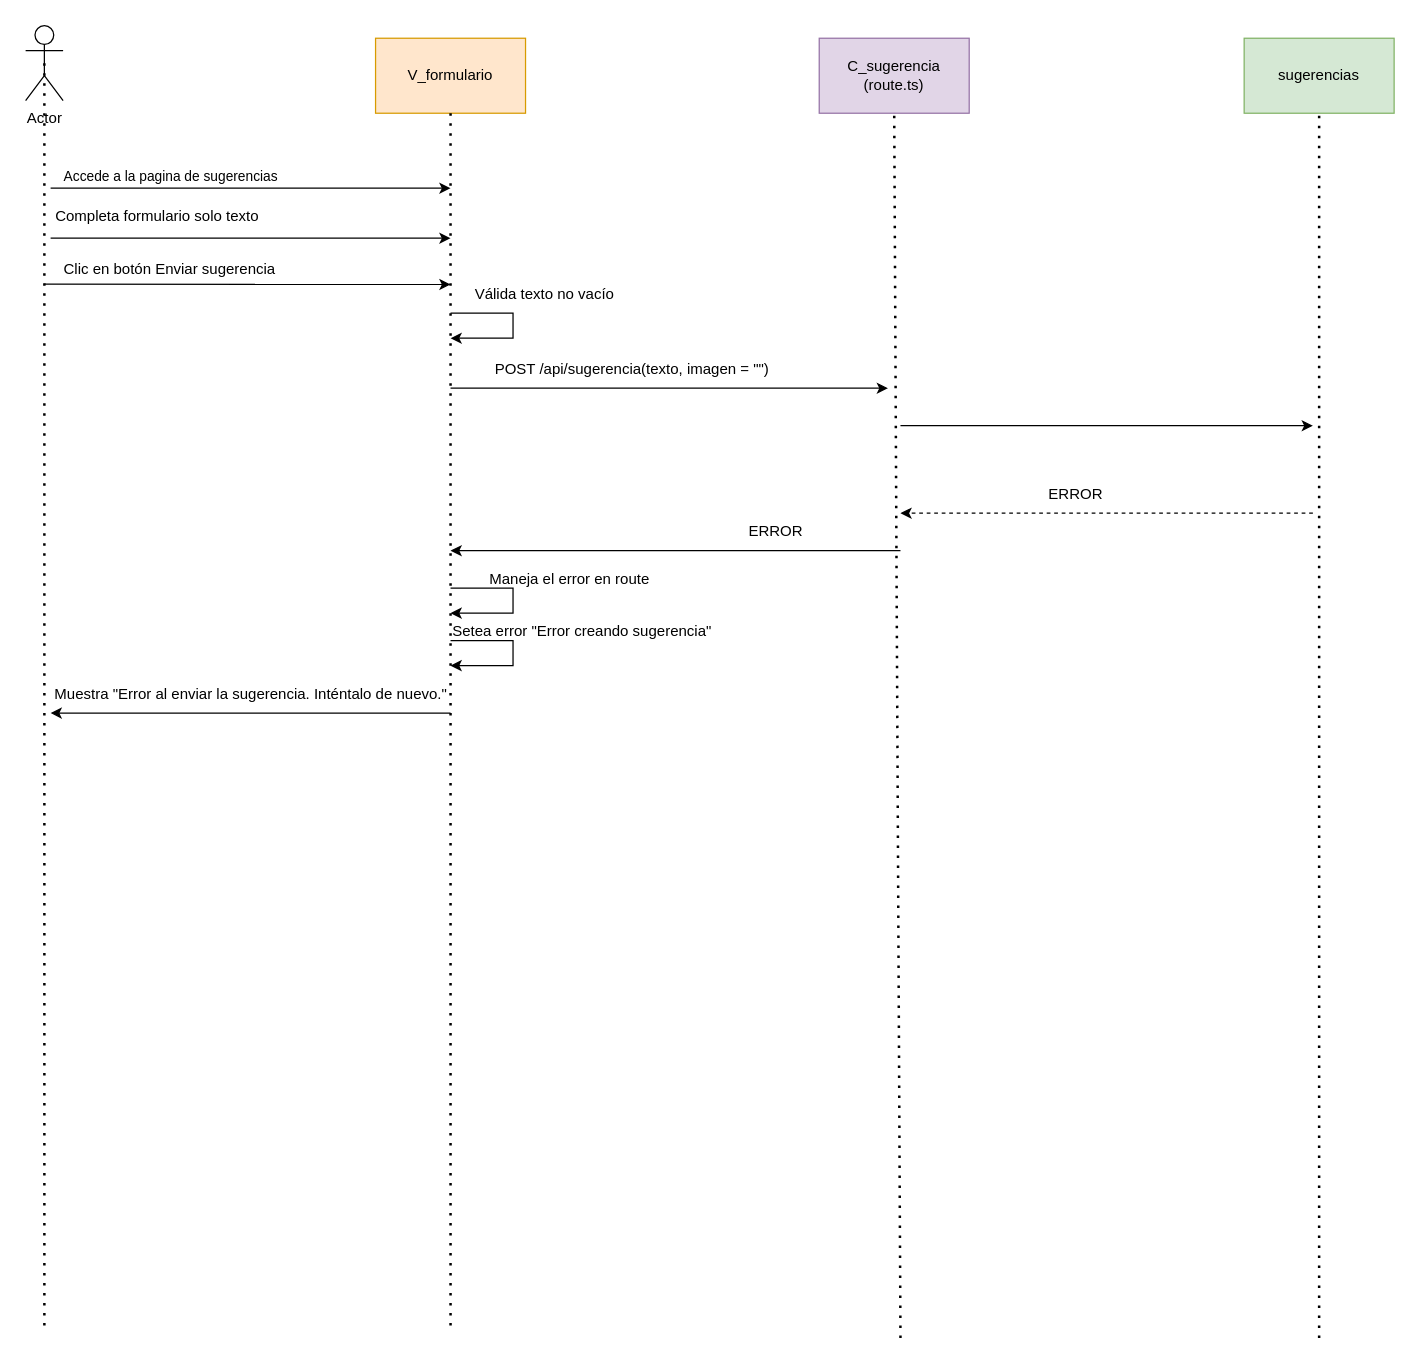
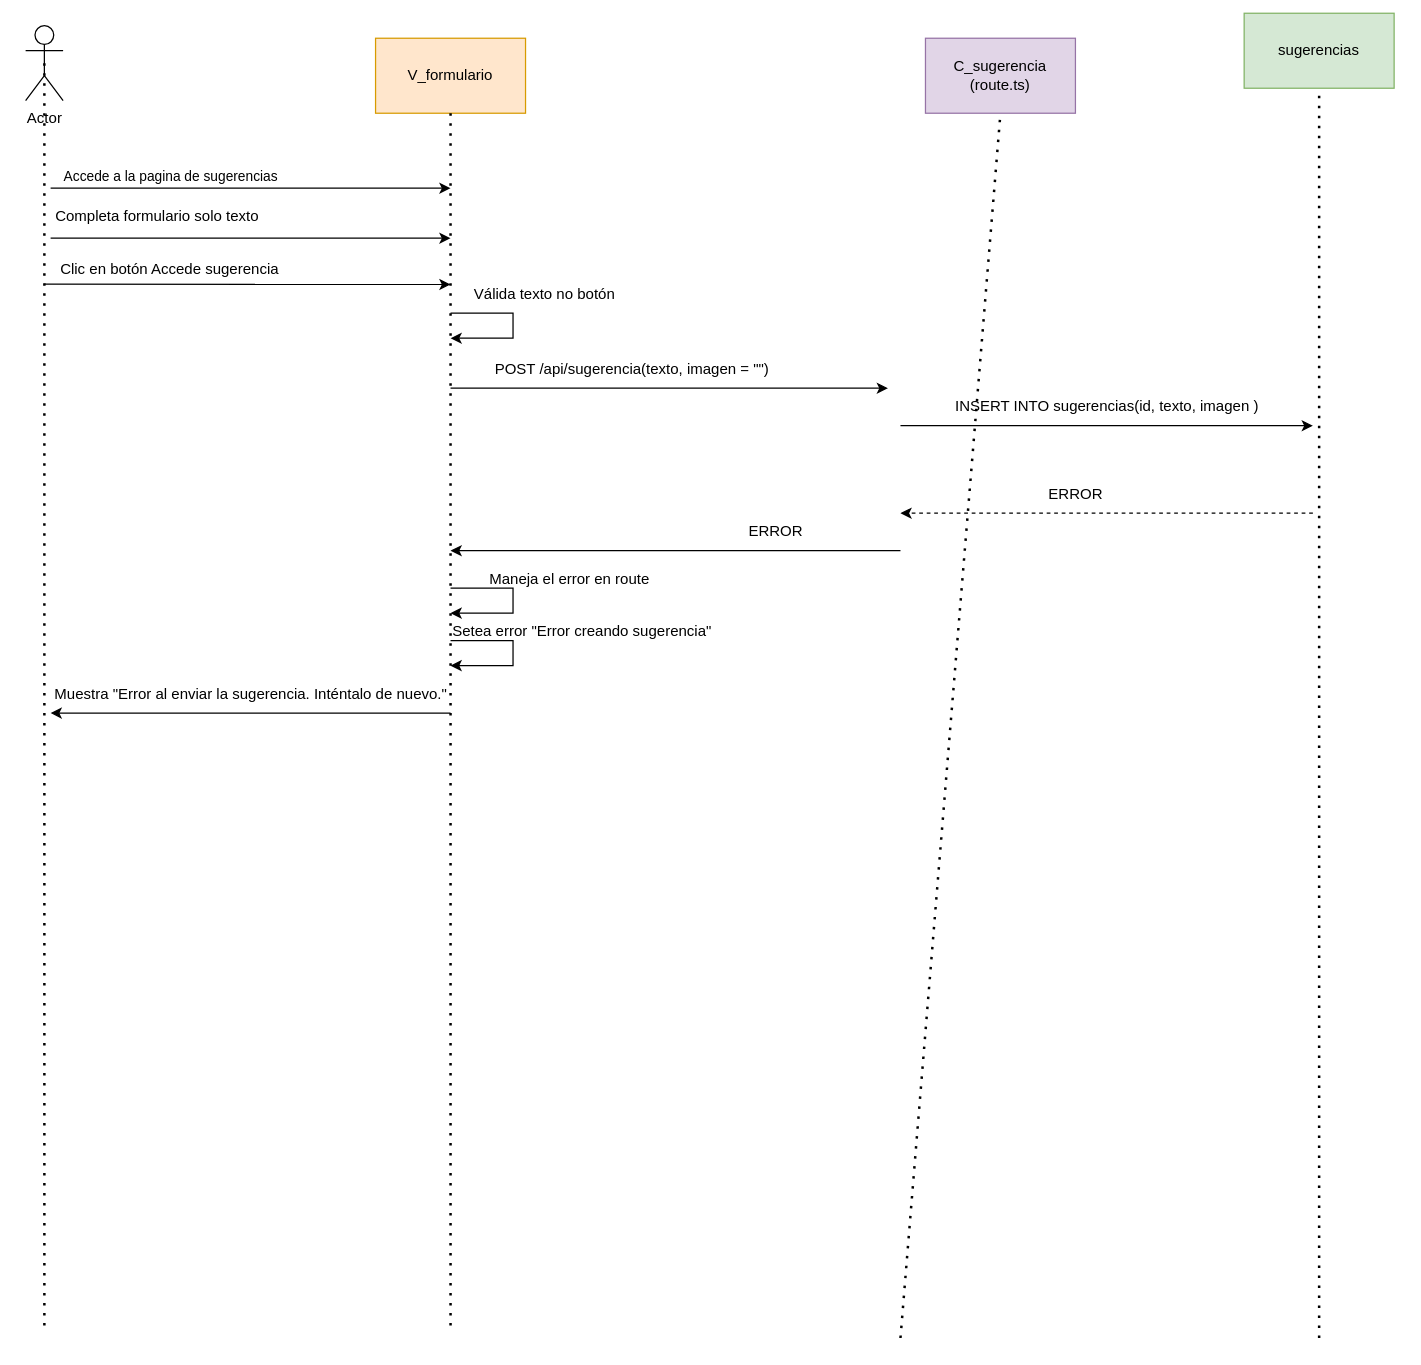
node "C_sugerencia (route.ts)": moved (894, 76) -> (1001, 76)
node "sugerencias": moved (1319, 76) -> (1319, 51)
node "Clic en botón Enviar sugerencia": label "Clic en botón Enviar sugerencia" -> "Clic en botón Accede sugerencia"
node "Válida texto no vacío": label "Válida texto no vacío" -> "Válida texto no botón"
node "INSERT INTO sugerencias(id, texto, imagen )": added
